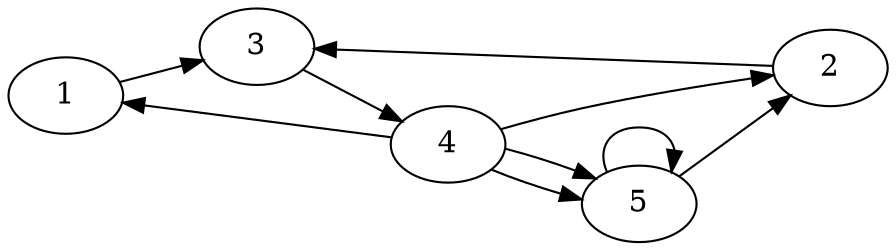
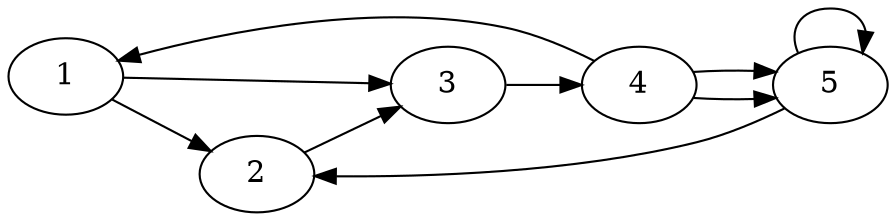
edge "4" -> "2": now "1" -> "2"
